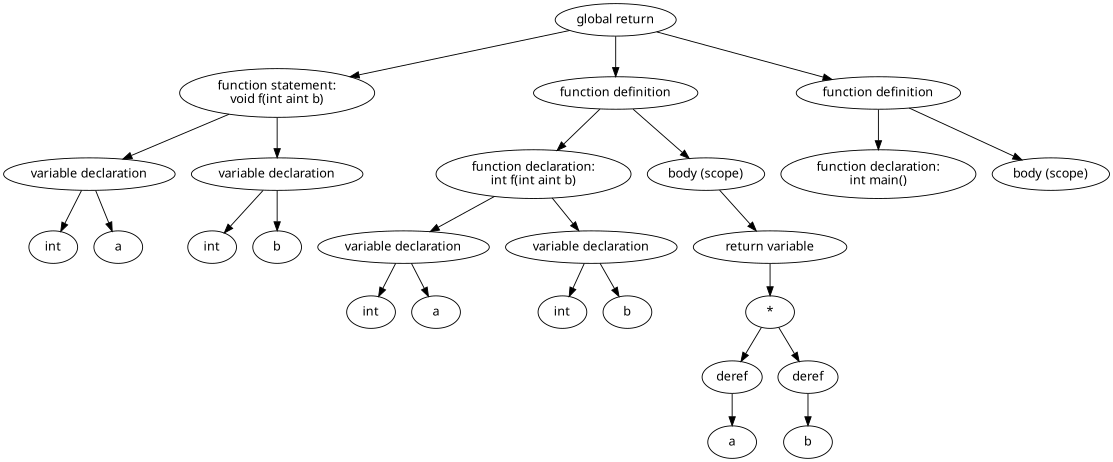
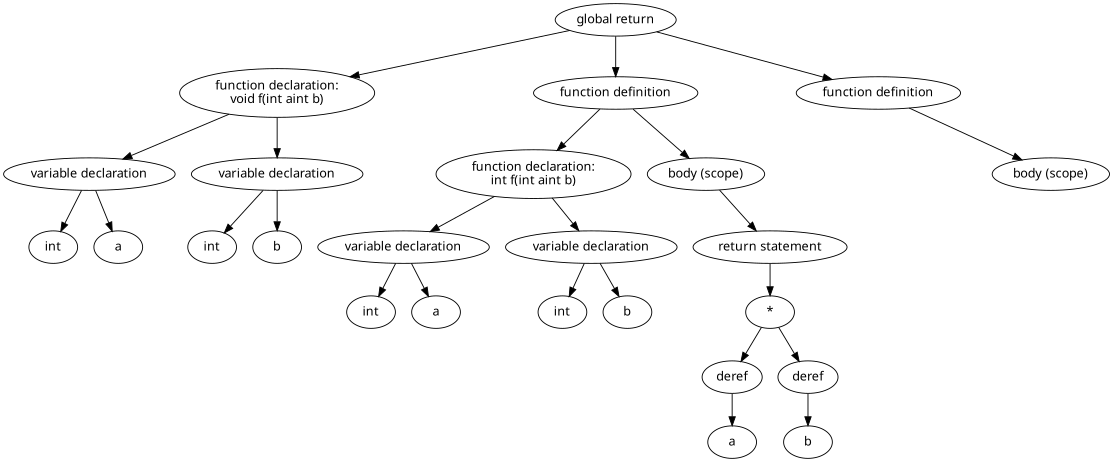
node "function statement: void f(int aint b)": label "function statement: void f(int aint b)" -> "function declaration: void f(int aint b)"
node "function declaration: int main()": removed
node "return variable": label "return variable" -> "return statement"
